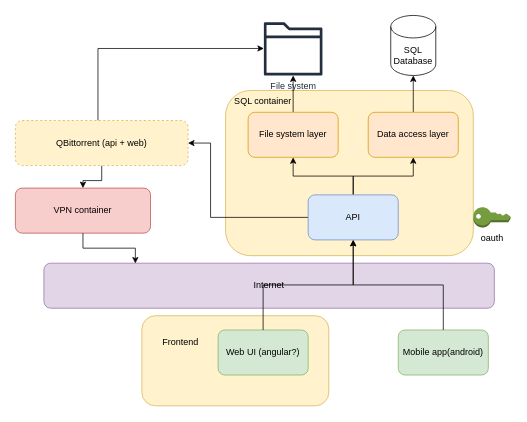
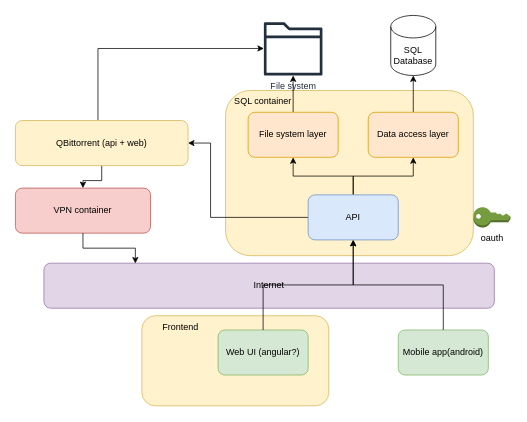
node "QBittorrent (api + web)": style dashed -> solid
node "Frontend": moved (180, 342) -> (180, 327)
